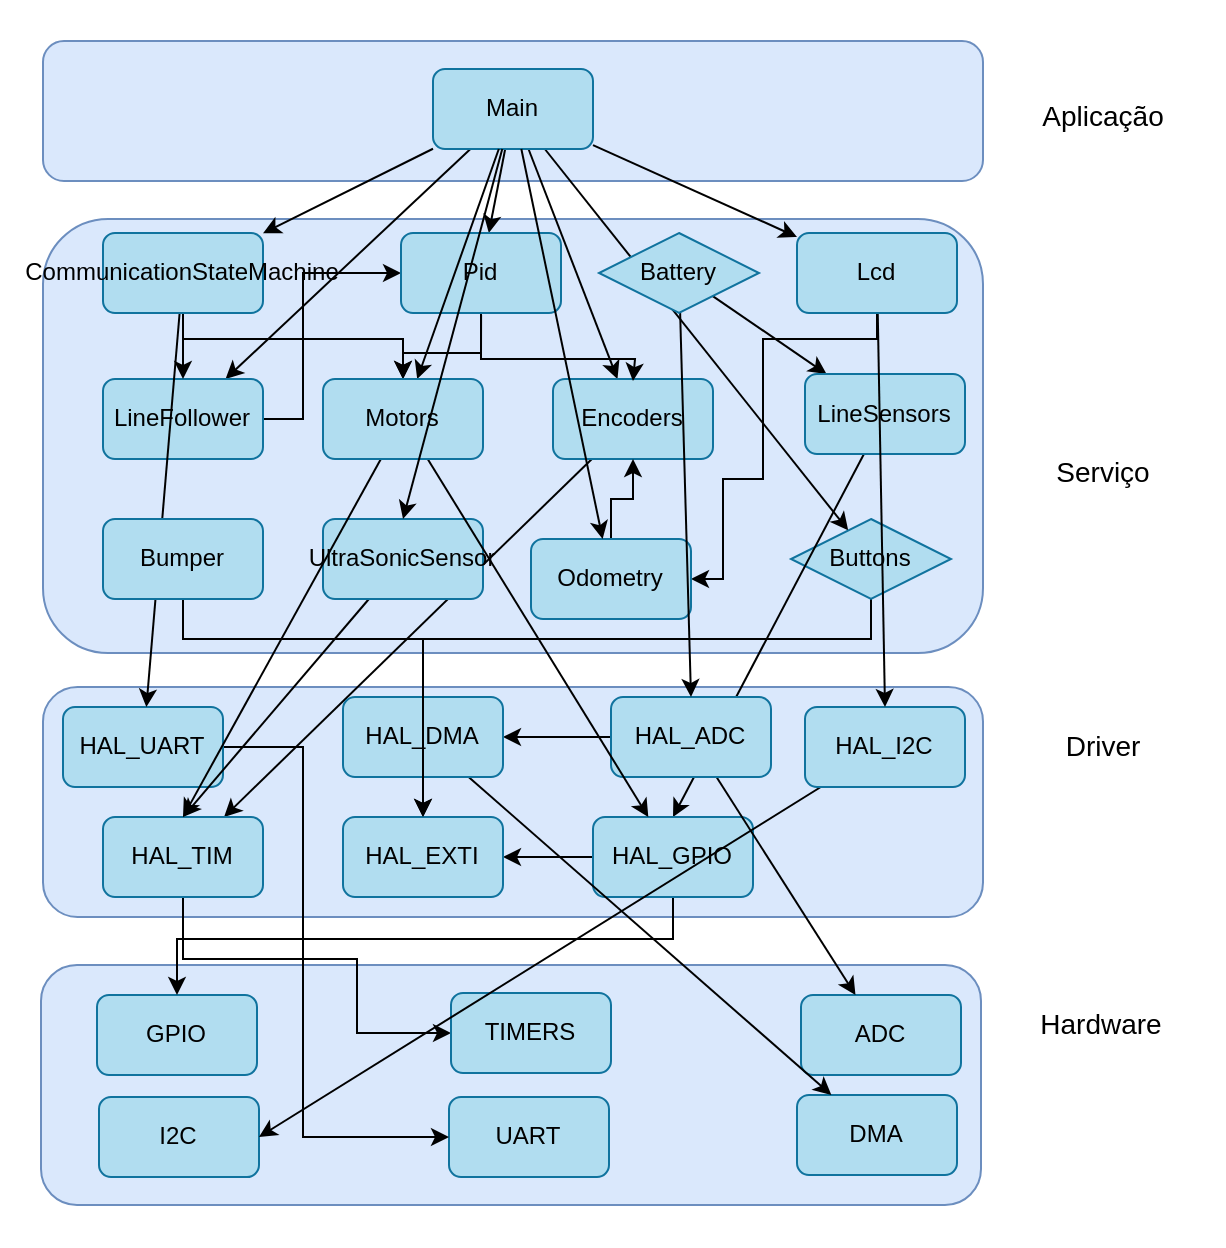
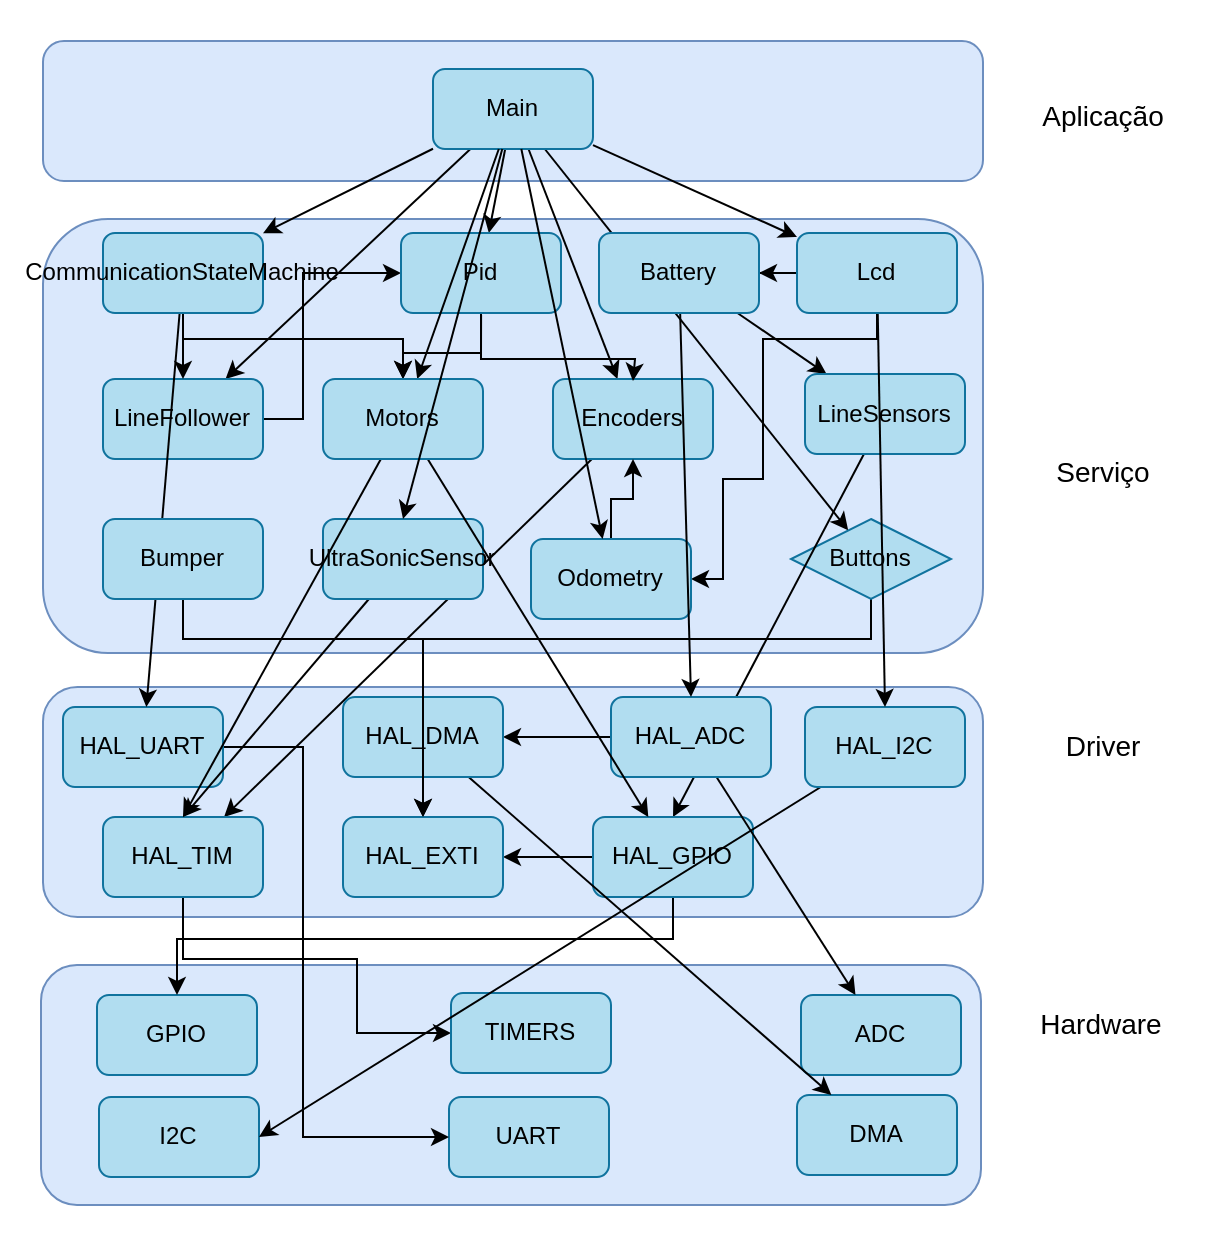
node "Battery": shape diamond -> rounded rectangle
edge "Lcd" -> "Battery": added
